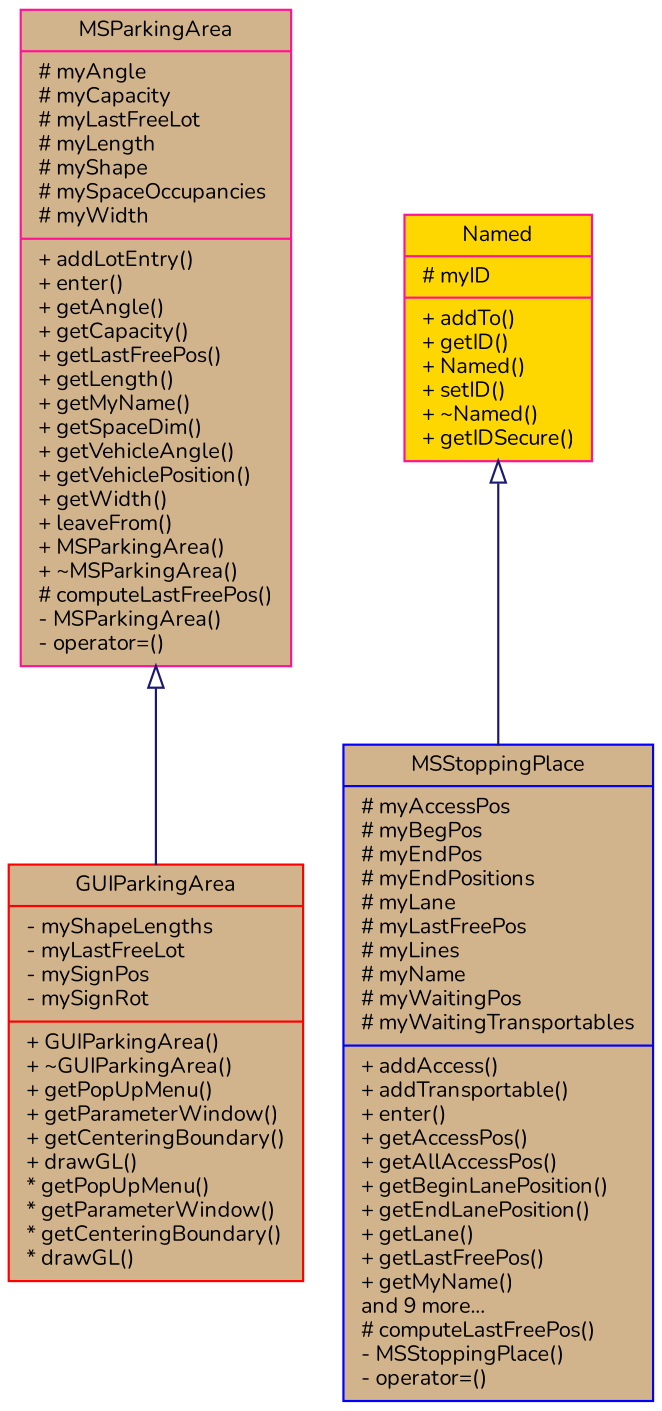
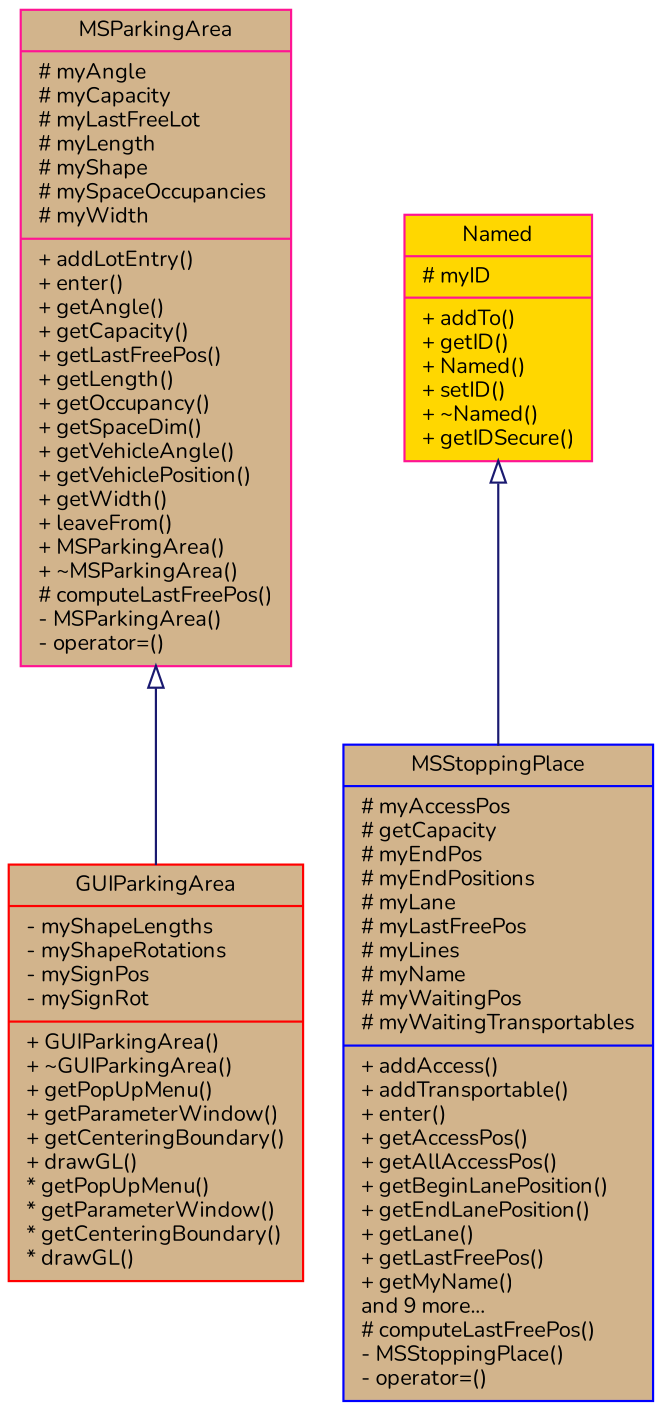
node "MSParkingArea": text "+ getMyName()" -> "+ getOccupancy()"
node "MSStoppingPlace": text "# myBegPos" -> "# getCapacity"
node "GUIParkingArea": text "- myLastFreeLot" -> "- myShapeRotations"
